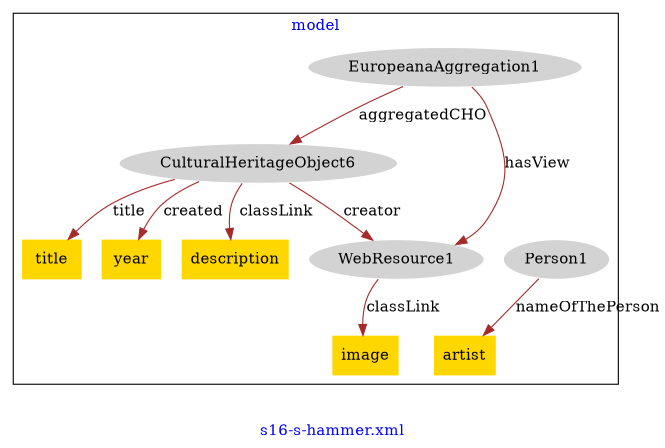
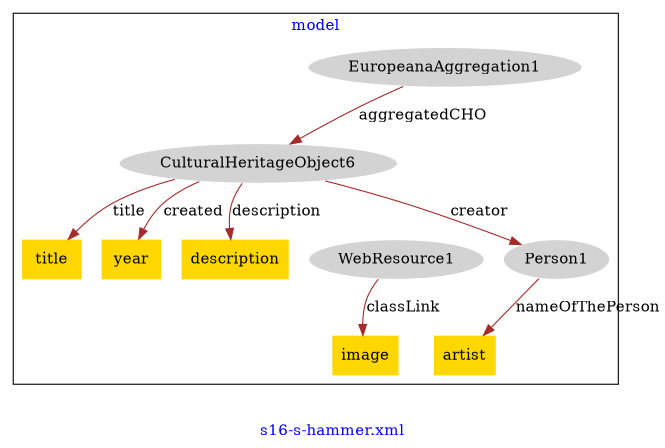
edge "EuropeanaAggregation1" -> "WebResource1": removed, label "hasView"
edge "CulturalHeritageObject6" -> "WebResource1": now "CulturalHeritageObject6" -> "Person1"
edge "CulturalHeritageObject6" -> "description": label "classLink" -> "description"
